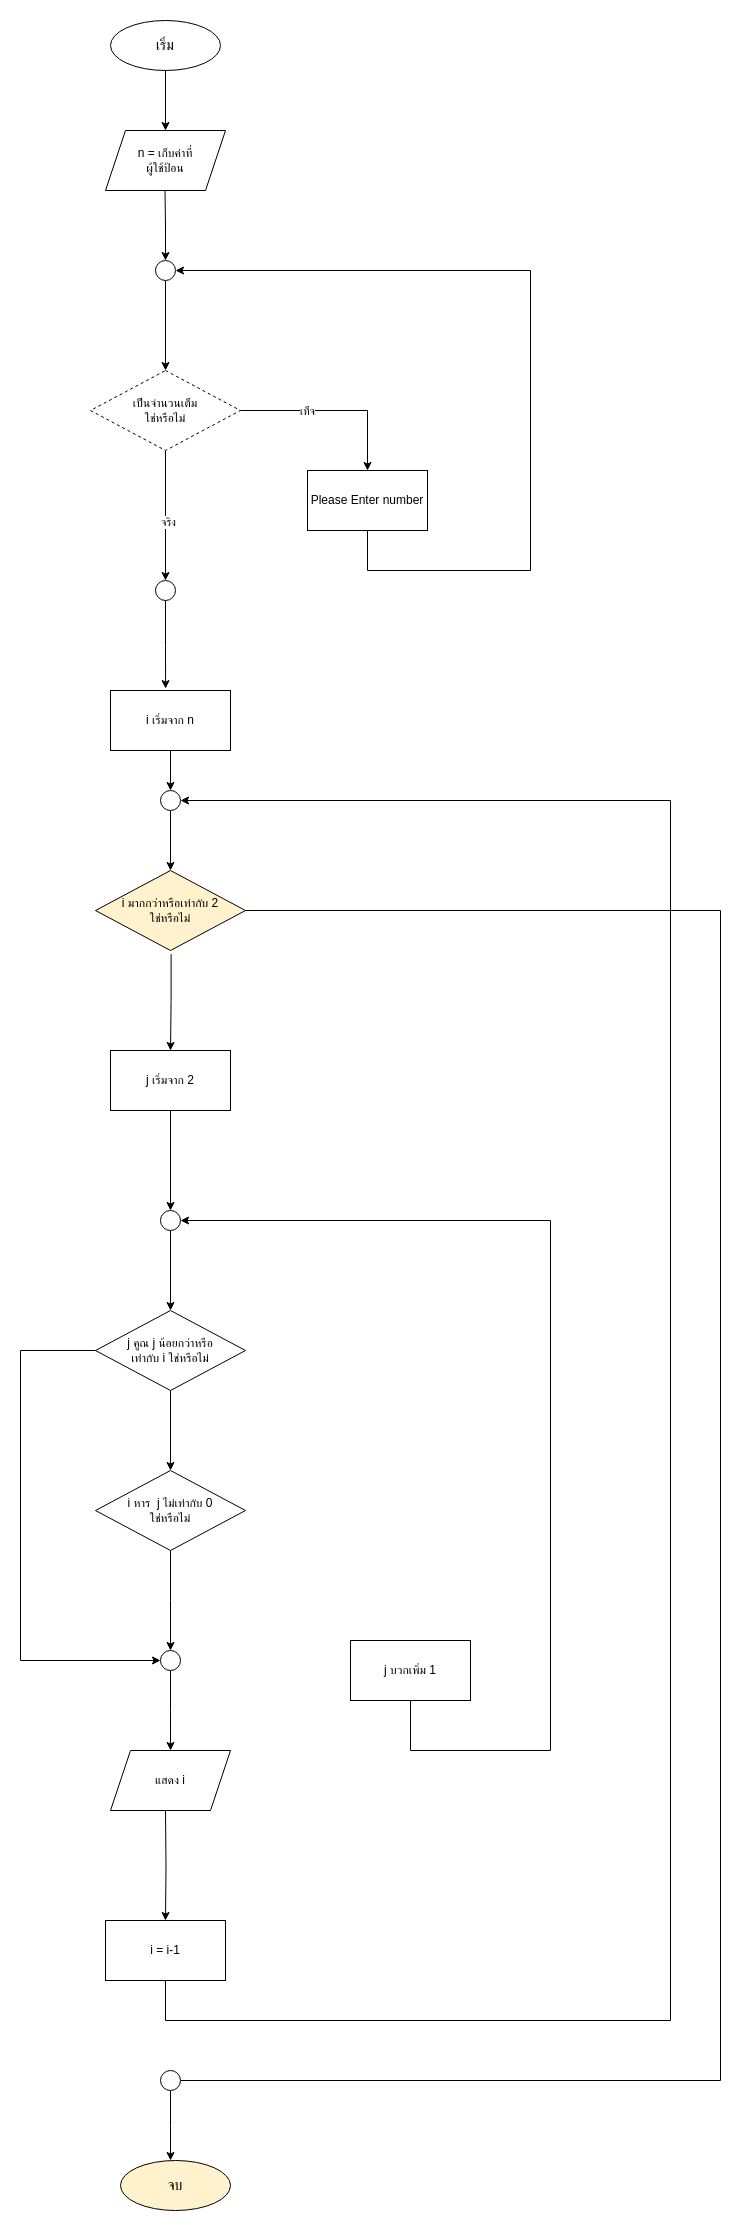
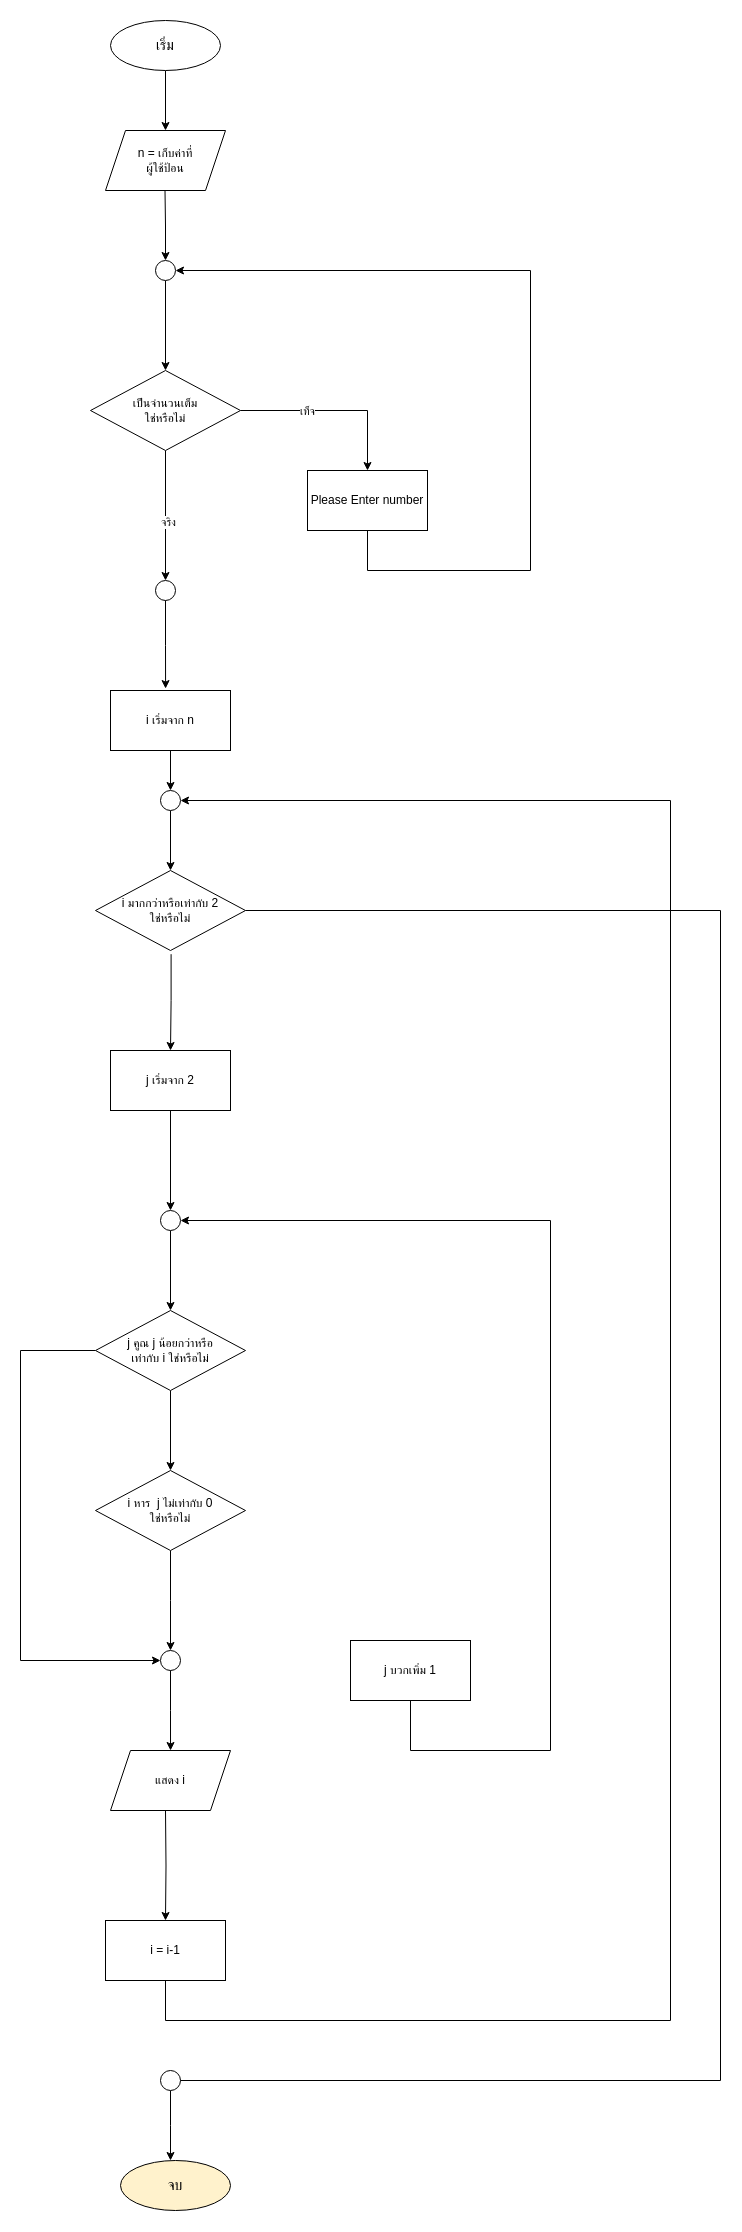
node "เป็นจำนวนเต็ม ใช่หรือไม่": style dashed -> solid
node "i มากกว่าหรือเท่ากับ 2 ใช่หรือไม่": fillcolor #fff2cc -> #ffffff
